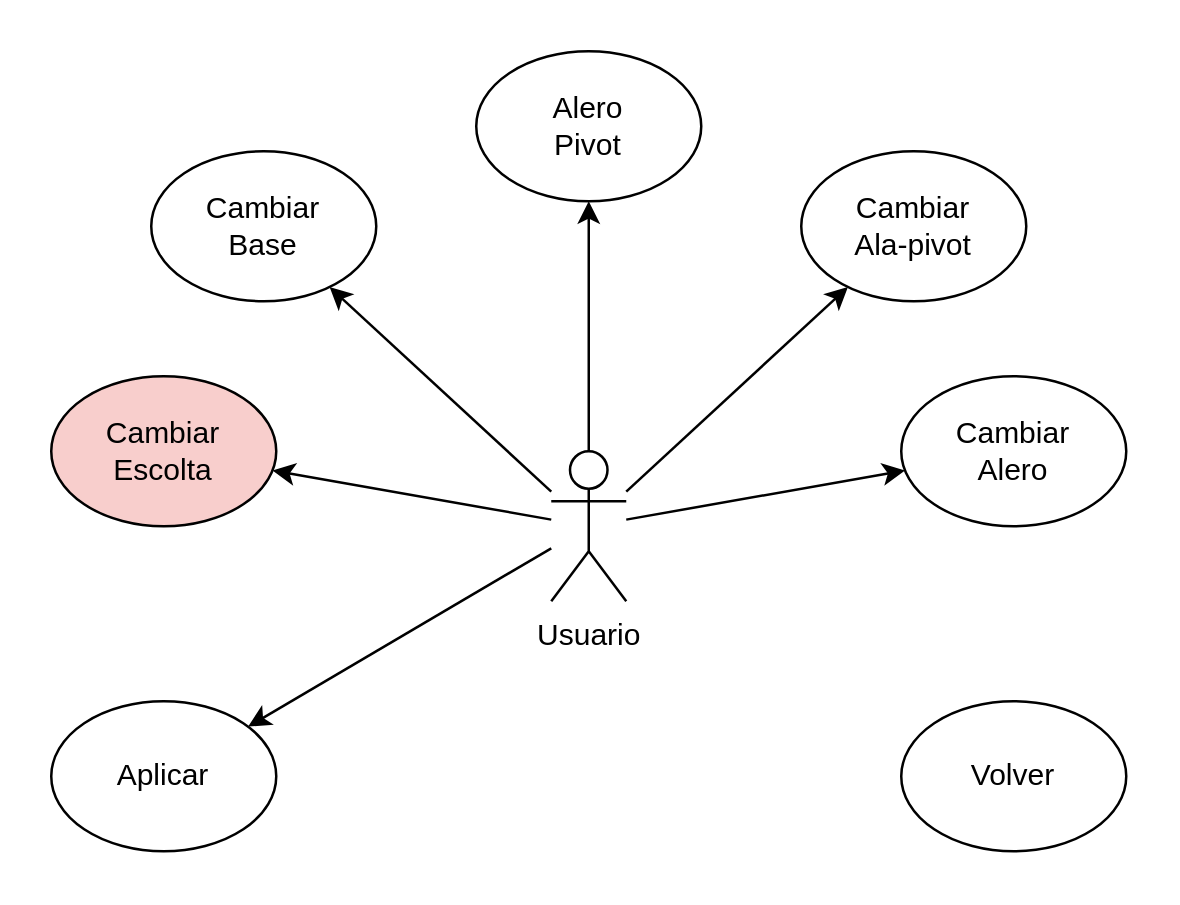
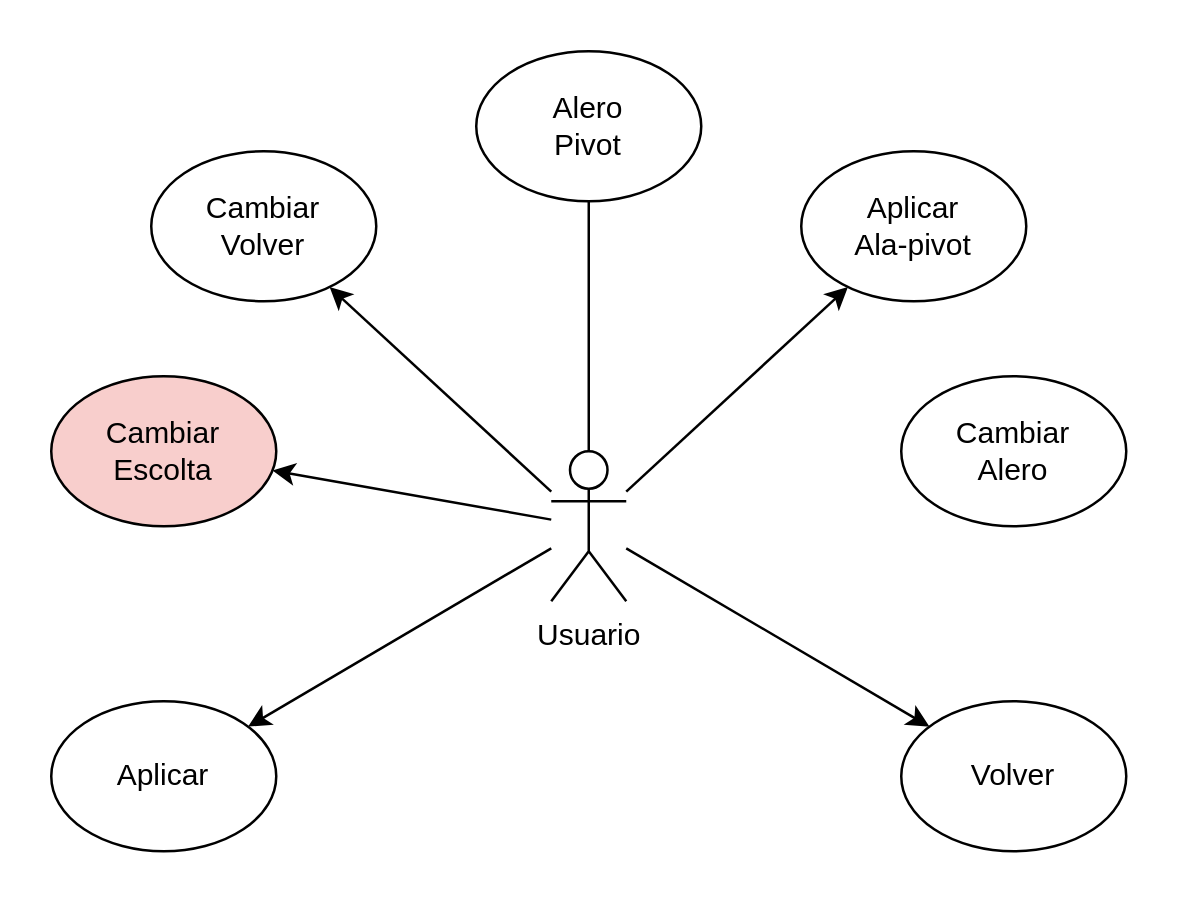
edge "Usuario" -> "Alero Pivot": arrowhead classic -> none
node "Cambiar Base": label "Cambiar Base" -> "Cambiar Volver"
node "Cambiar Ala-pivot": label "Cambiar Ala-pivot" -> "Aplicar Ala-pivot"
edge "Usuario" -> "Cambiar Alero": now "Usuario" -> "Volver"
